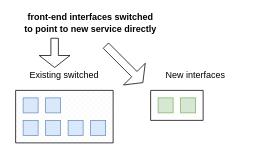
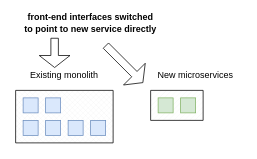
node "Existing switched": label "Existing switched" -> "Existing monolith"
node "New interfaces": label "New interfaces" -> "New microservices"
